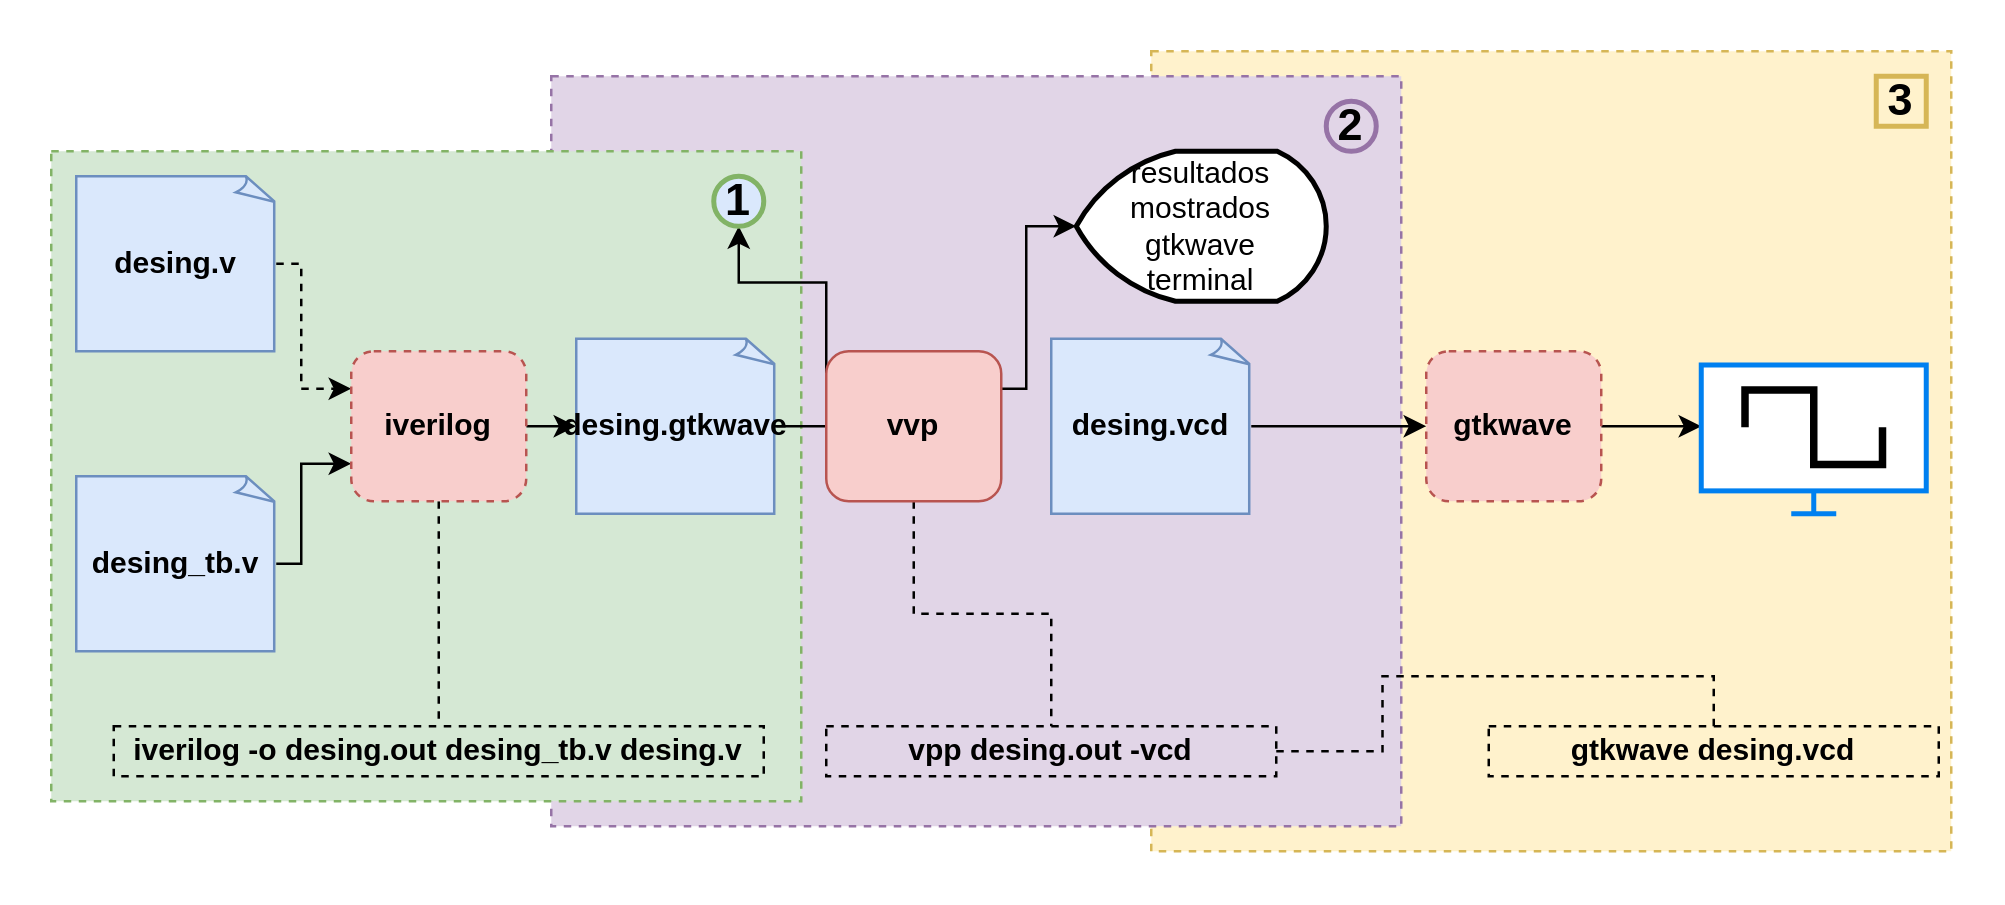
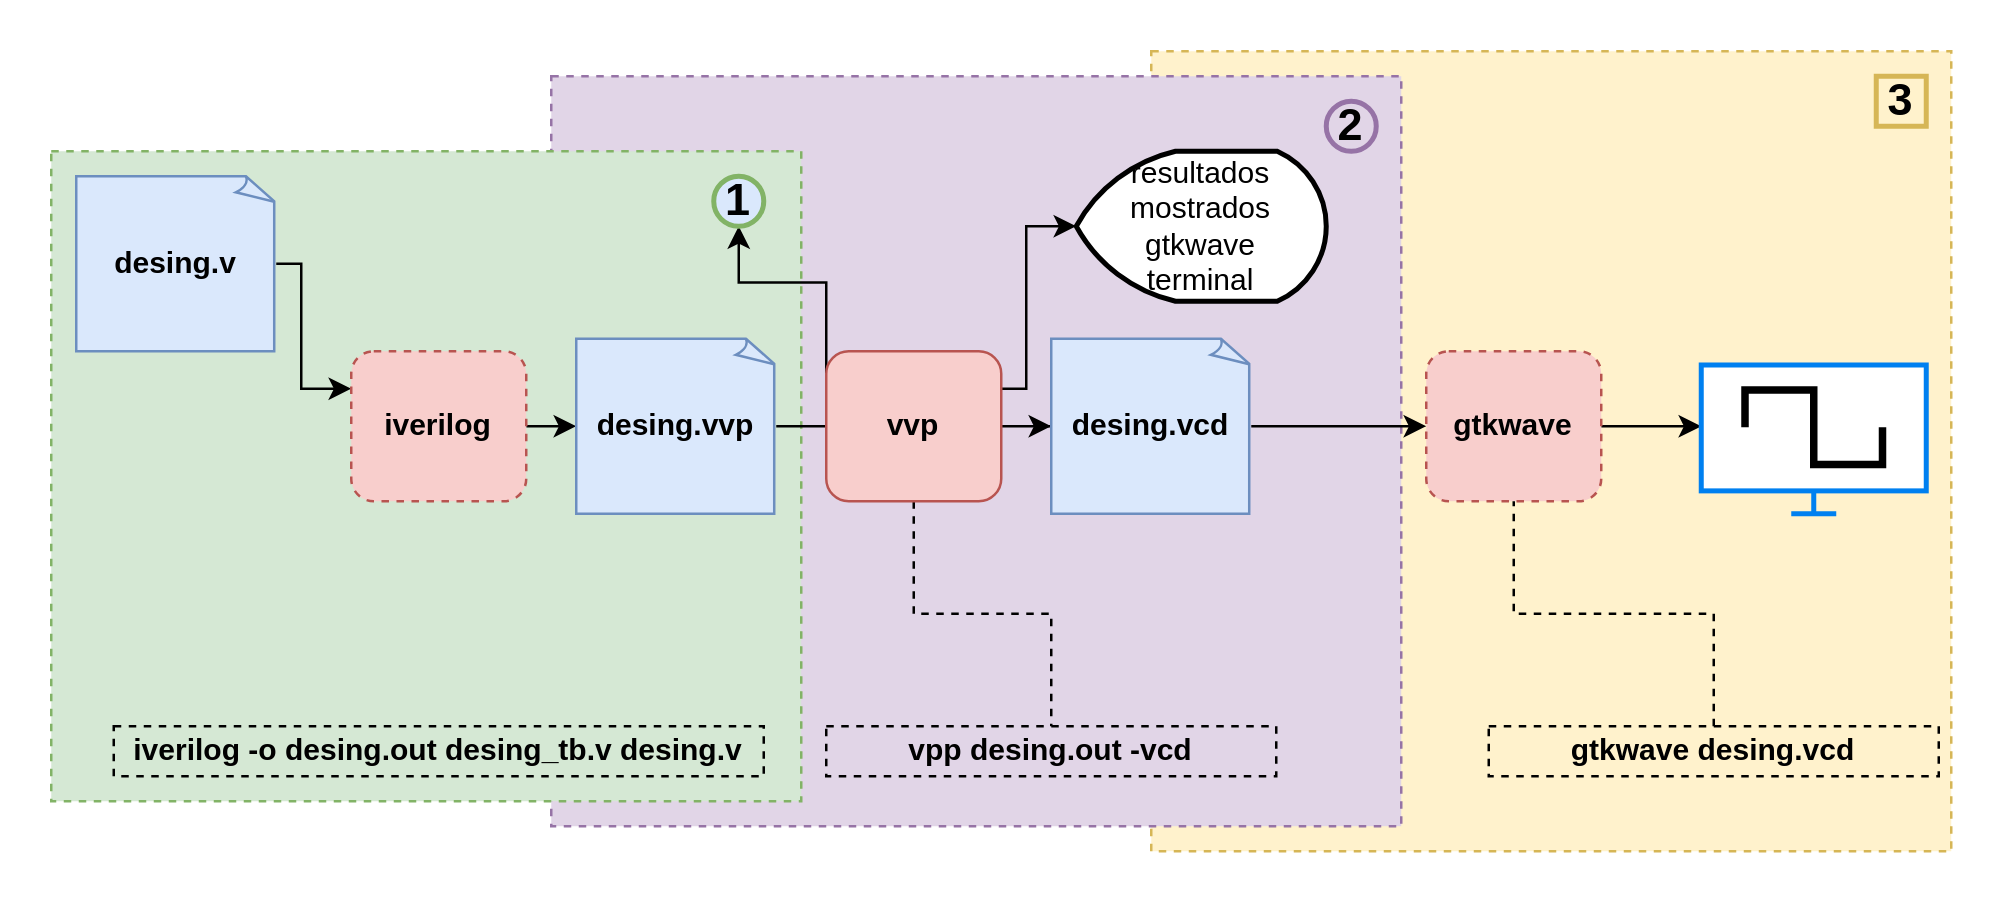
edge "desing.v" -> "iverilog": style dashed -> solid
node "desing.gtkwave": label "desing.gtkwave" -> "desing.vvp"
edge "vvp" -> "desing.vcd": added
edge "desing_tb.v" -> "iverilog": removed
node "desing_tb.v": removed
edge "iverilog" -- "iverilog -o desing.out desing_tb.v desing.v": removed
edge "vpp desing.out -vcd" -- "gtkwave desing.vcd": now "gtkwave" -- "gtkwave desing.vcd"
